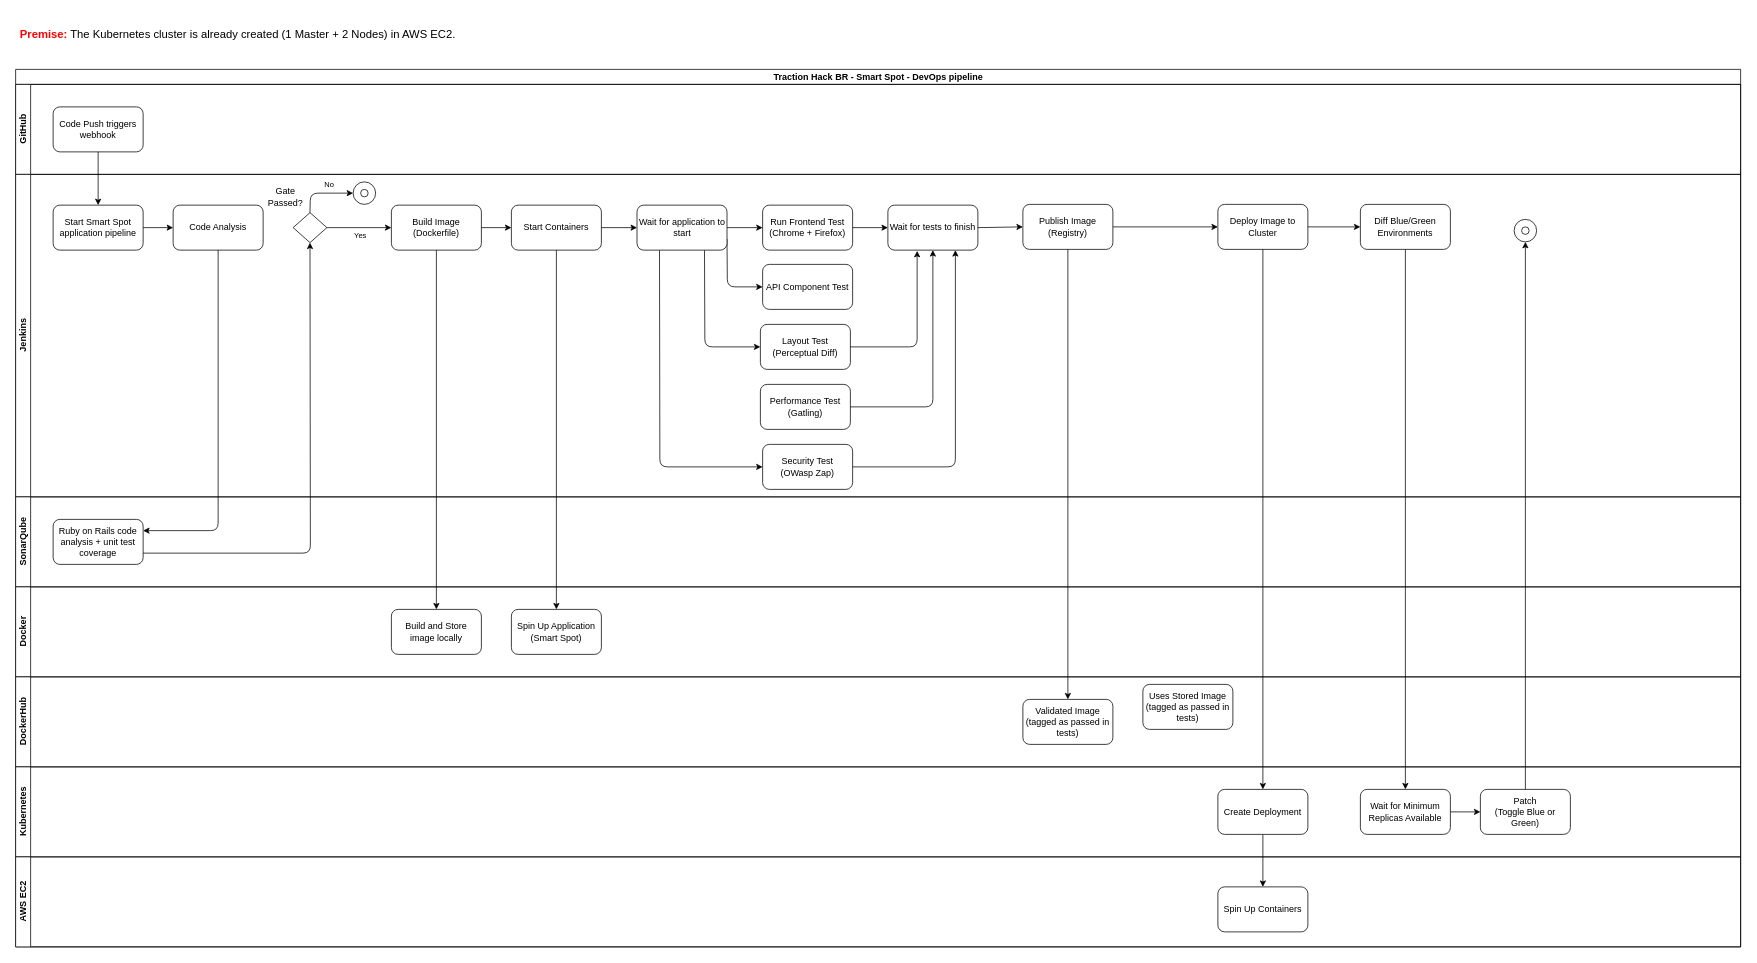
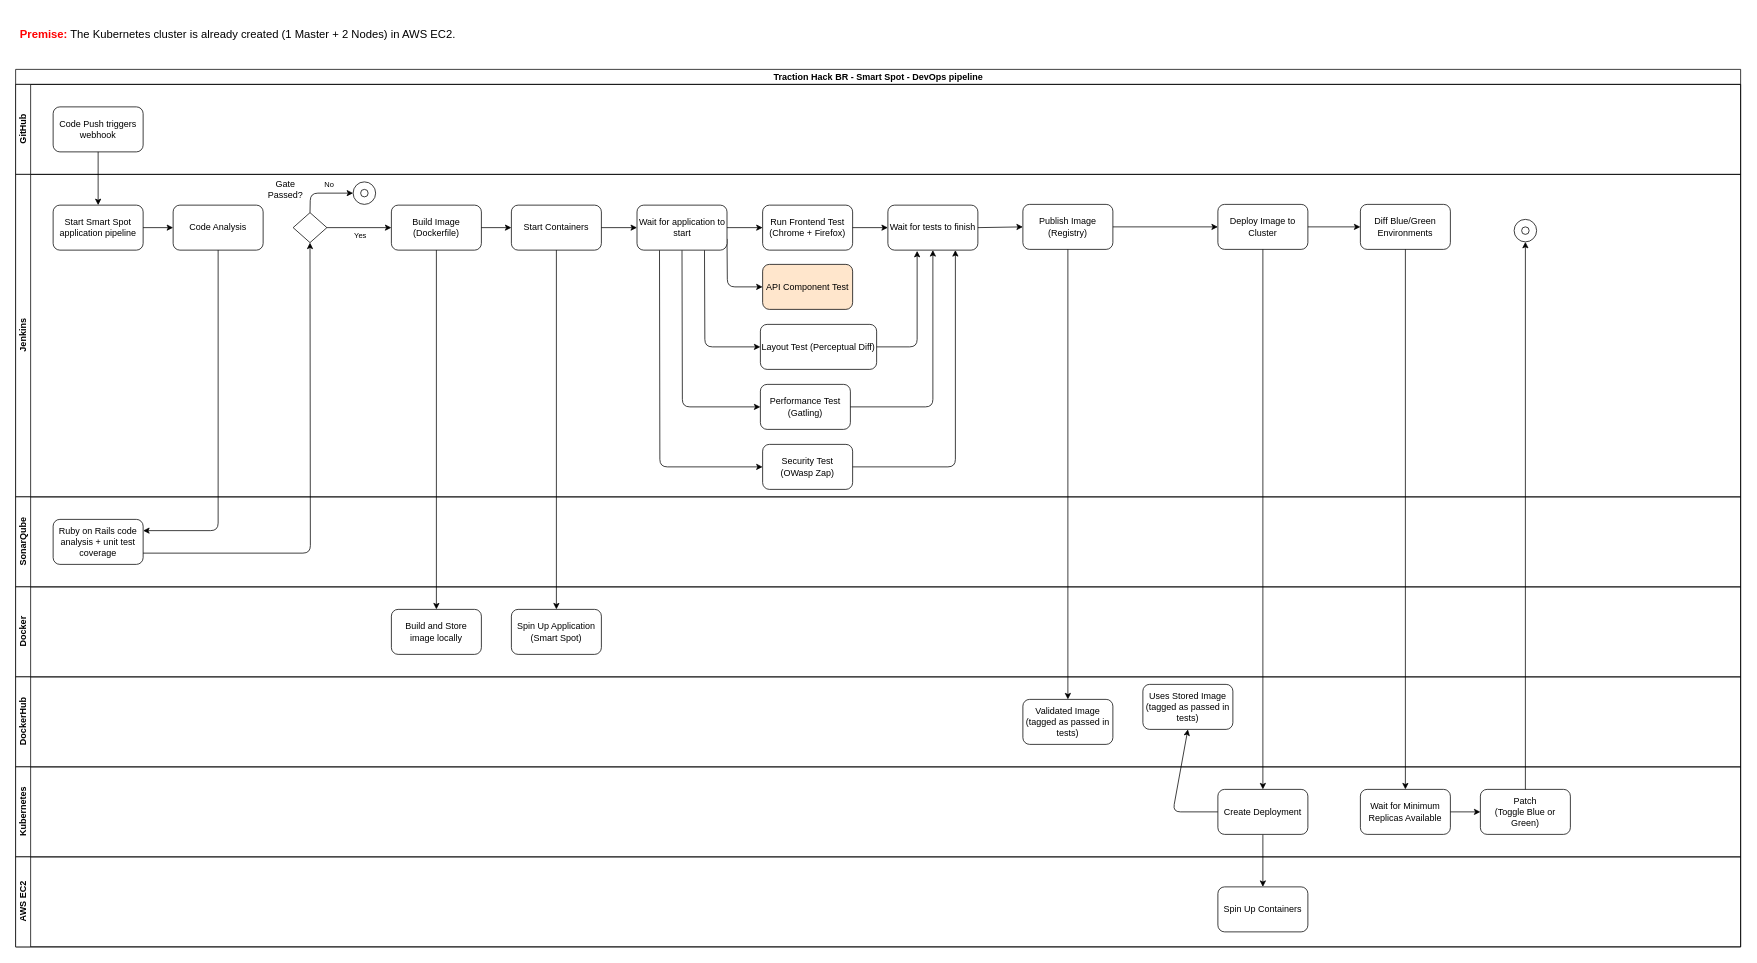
node "Gate Passed?": moved (285, 197) -> (285, 189)
node "API Component Test": fillcolor #ffffff -> #ffe6cc
node "Layout Test (Perceptual Diff)": size 90x45 -> 116x45
edge "Wait for application to start" -> "Performance Test (Gatling)": added
edge "Create Deployment" -> "Uses Stored Image (tagged as passed in tests)": added
